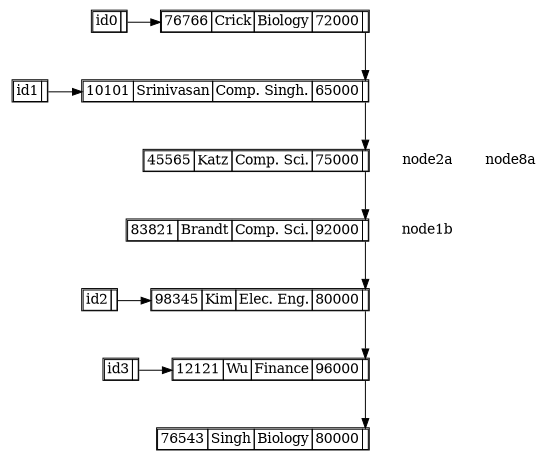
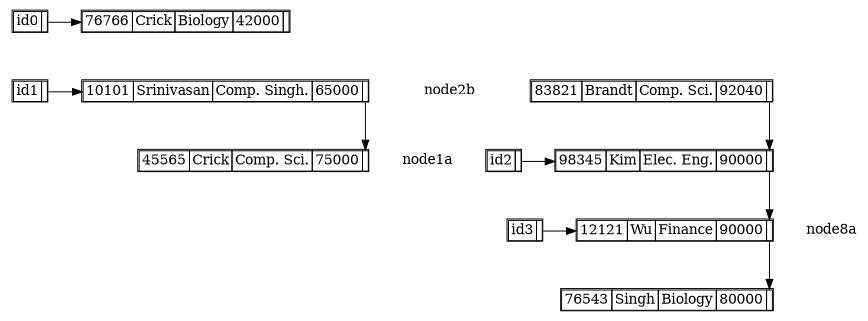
node "76766": text "72000" -> "42000"
edge "76766" -> "10101": removed
node "45565": text "Katz" -> "Crick"
node "node2a": label "node2a" -> "node1a"
edge "45565" -> "83821": removed
node "83821": text "92000" -> "92040"
node "node1b": label "node1b" -> "node2b"
node "98345": text "80000" -> "90000"
node "12121": text "96000" -> "90000"
